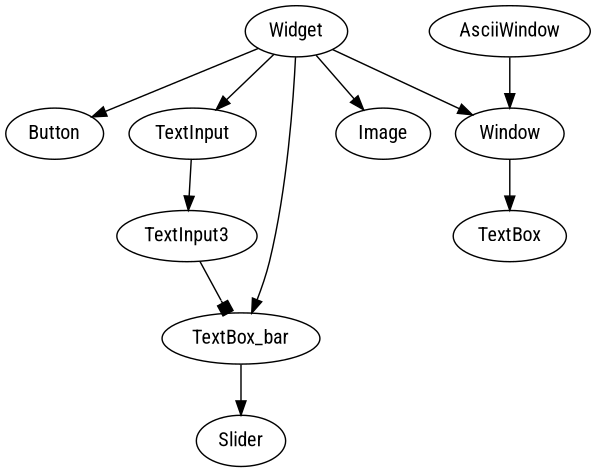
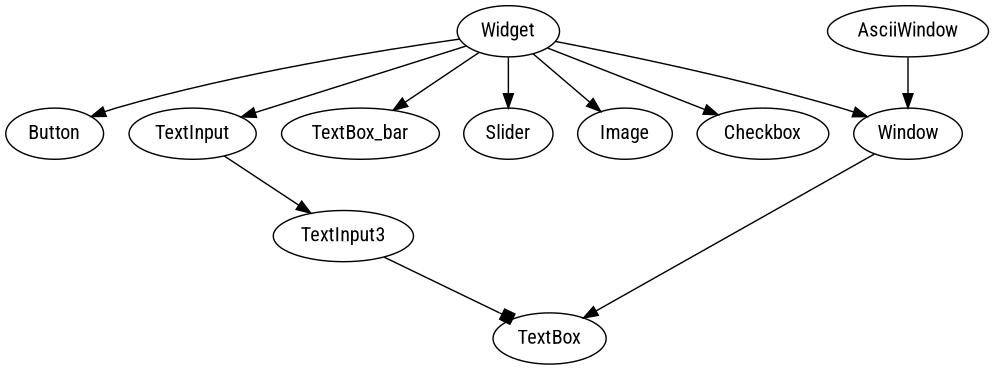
node "Checkbox": added
edge "TextInput3" -> "TextBox_bar": now "TextInput3" -> "TextBox"
edge "TextBox_bar" -> "Slider": now "Widget" -> "Slider"
